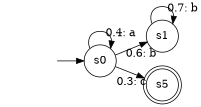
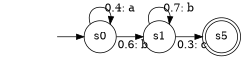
edge "s0" -> "s5": now "s1" -> "s5"
